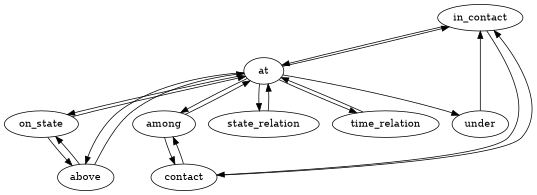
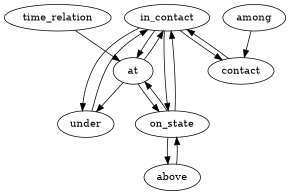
edge "in_contact" -> "under": added
edge "in_contact" -> "on_state": added
edge "on_state" -> "in_contact": added
edge "at" -> "among": removed
edge "at" -> "time_relation": removed
edge "among" -> "at": removed
edge "above" -> "at": removed
edge "at" -> "above": removed
node "state_relation": removed
edge "contact" -> "among": removed
